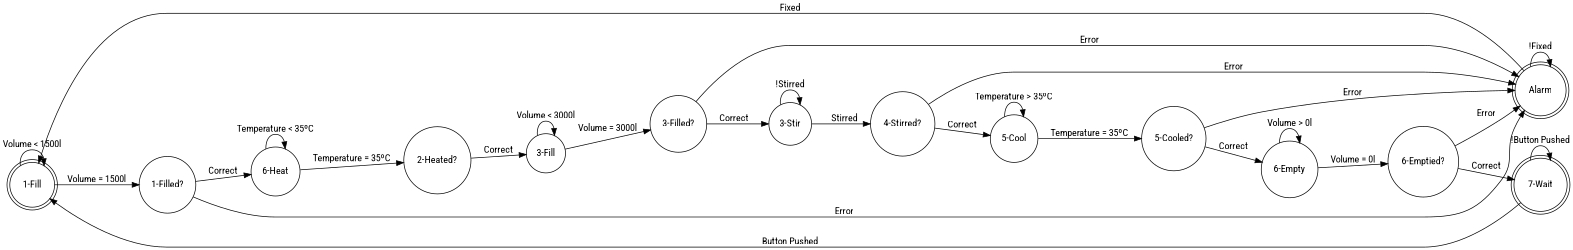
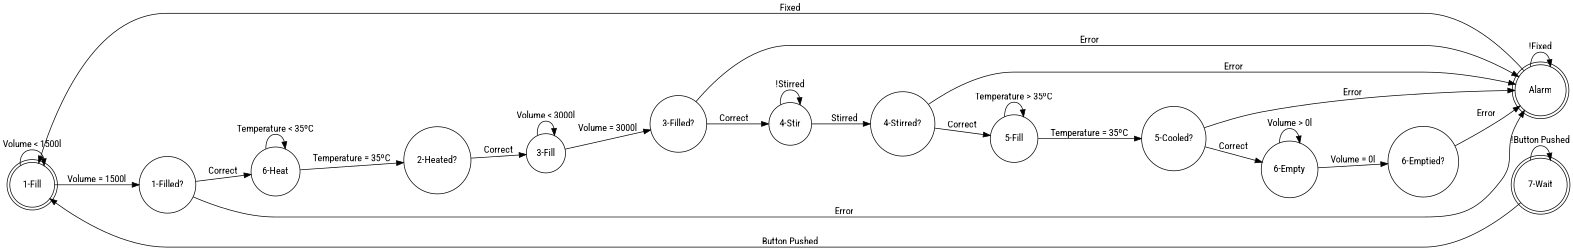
node "3-Stir": label "3-Stir" -> "4-Stir"
node "5-Cool": label "5-Cool" -> "5-Fill"
edge "6-Emptied?" -> "7-Wait": removed, label "Correct"
